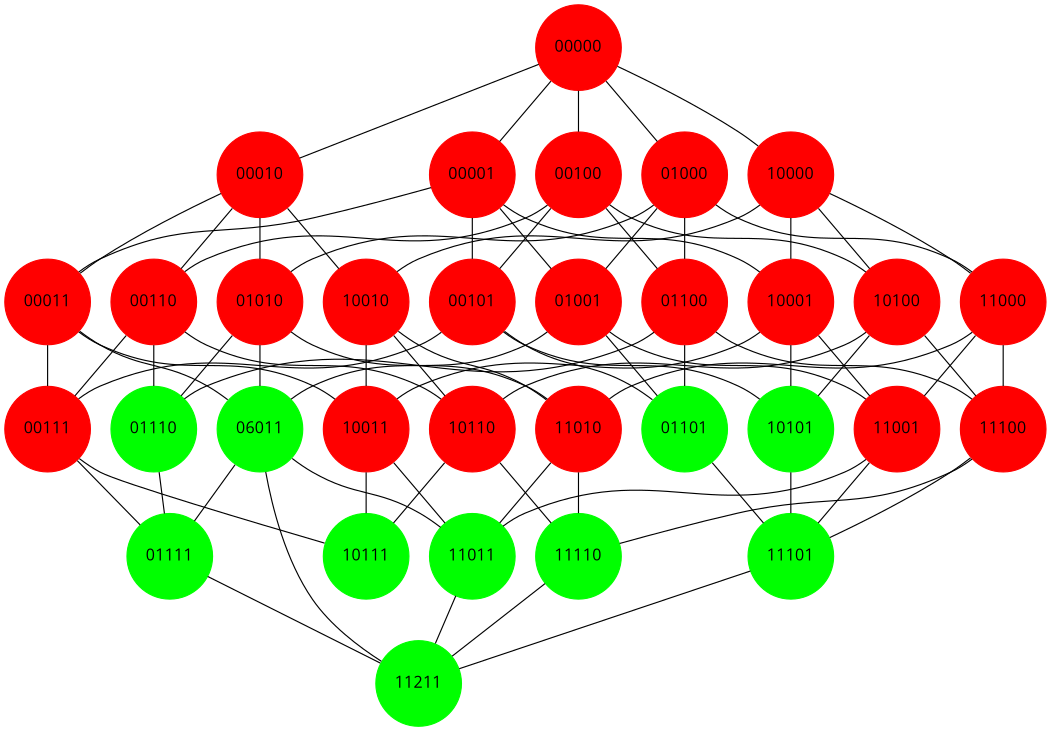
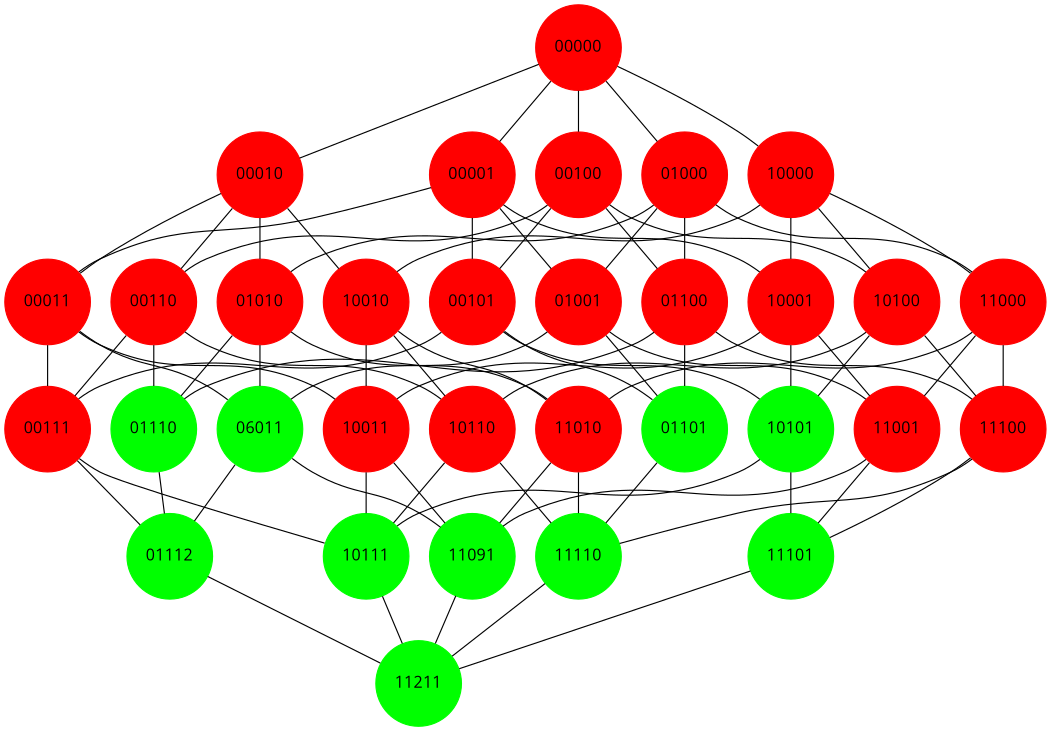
edge "01101" -- "11101": now "01101" -- "11110"
edge "10101" -- "10111": added
node "01111": label "01111" -> "01112"
node "11011": label "11011" -> "11091"
edge "06011" -- "11211": now "10111" -- "11211"
